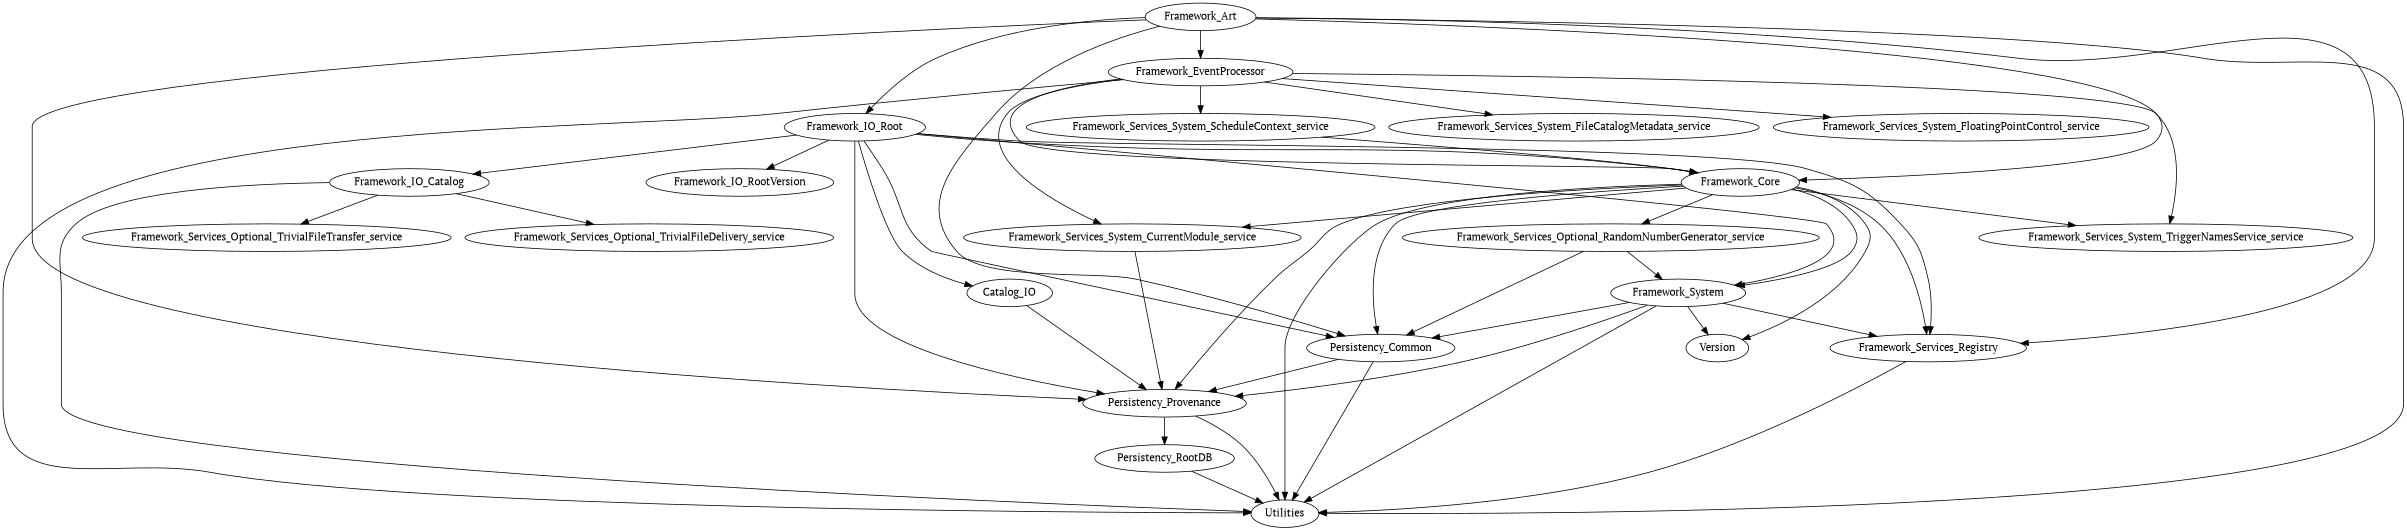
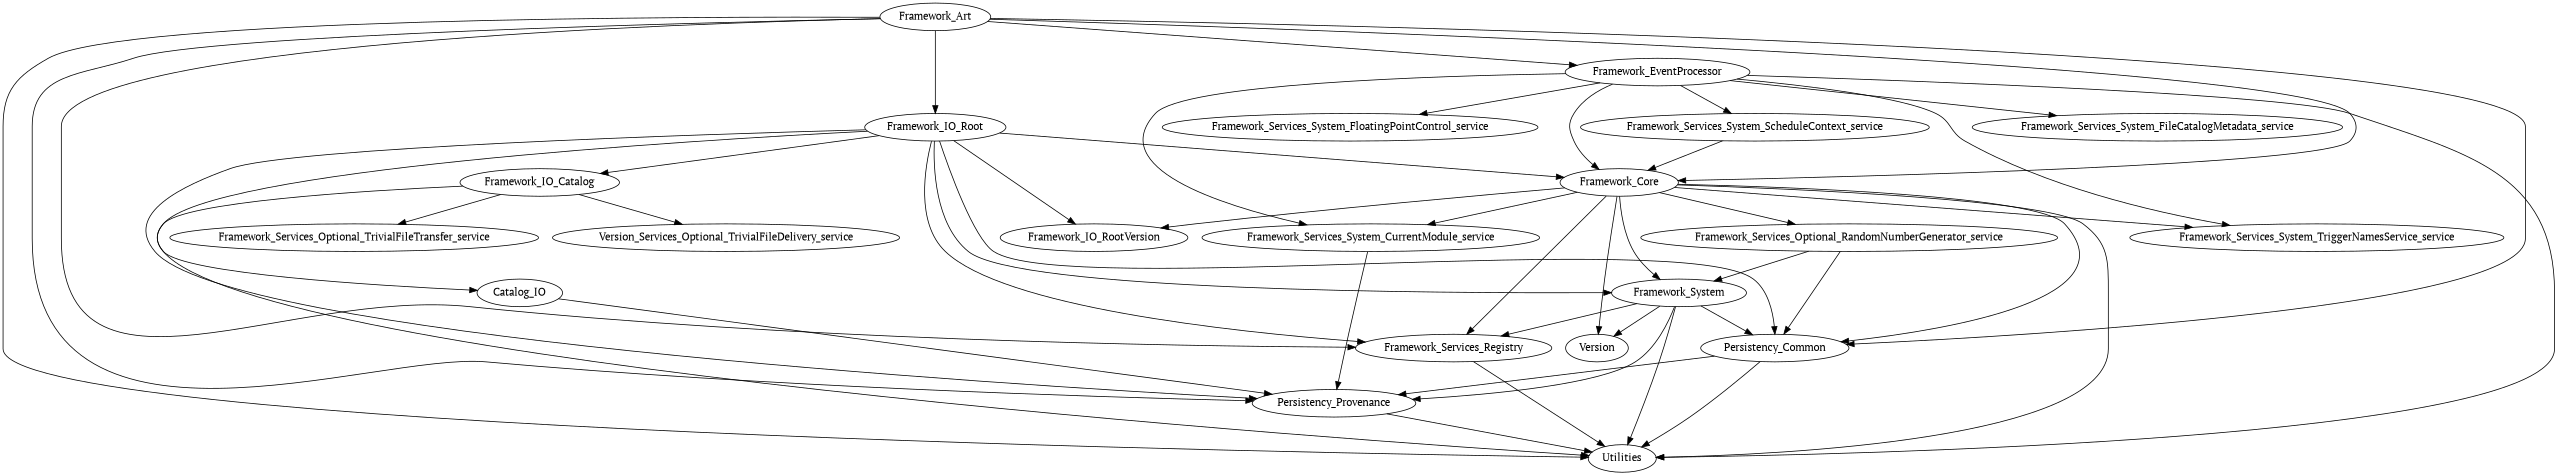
edge "Framework_Core" -> "Persistency_Provenance": now "Framework_Core" -> "Framework_IO_RootVersion"
node "Framework_Services_Optional_TrivialFileDelivery_service": label "Framework_Services_Optional_TrivialFileDelivery_service" -> "Version_Services_Optional_TrivialFileDelivery_service"
node "Persistency_RootDB": removed
